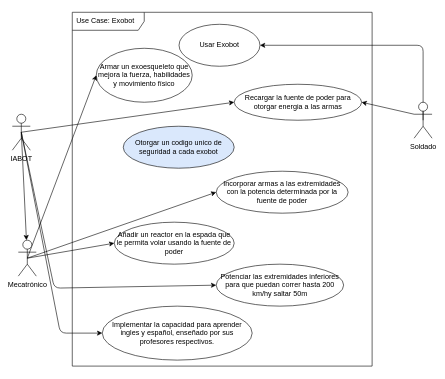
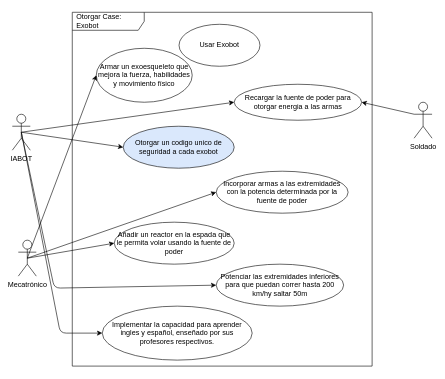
node "Use Case: Exobot": label "Use Case: Exobot" -> "Otorgar Case: Exobot"
edge "Soldado" -> "Usar Exobot": removed
edge "IABOT" -> "Mecatrónico": now "IABOT" -> "Otorgar un codigo unico de seguridad a cada exobot"
